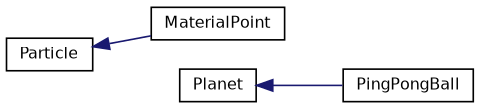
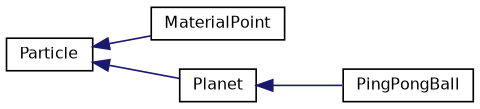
edge "Planet" -> "Particle": added
